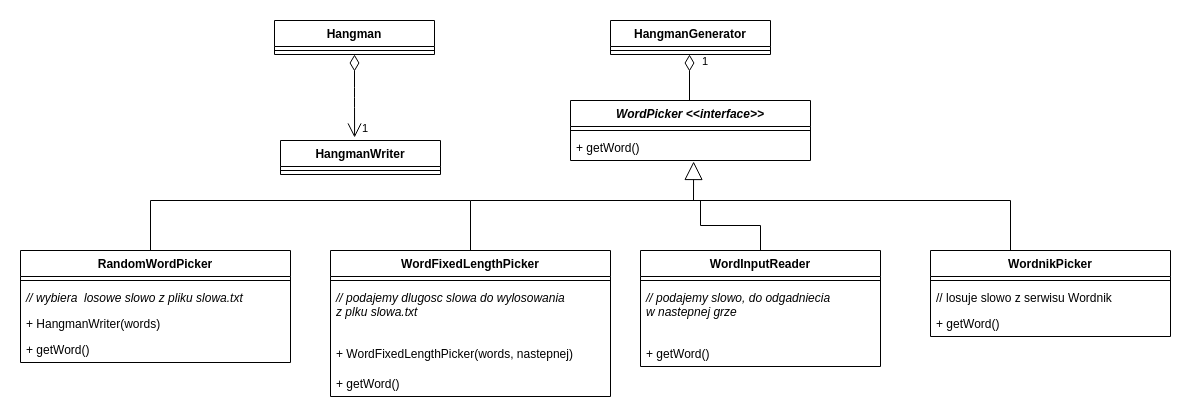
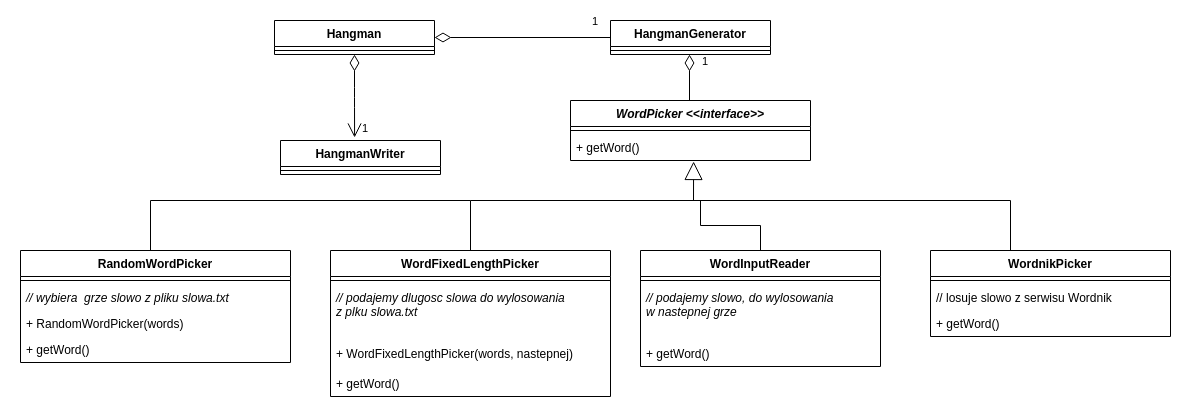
edge "HangmanGenerator" -> "Hangman": added, label "1"
node "// wybiera losowe slowo z pliku slowa.txt": label "// wybiera losowe slowo z pliku slowa.txt" -> "// wybiera grze slowo z pliku slowa.txt"
node "// podajemy slowo, do odgadniecia w nastepnej grze": label "// podajemy slowo, do odgadniecia w nastepnej grze" -> "// podajemy slowo, do wylosowania w nastepnej grze"
node "+ HangmanWriter(words)": label "+ HangmanWriter(words)" -> "+ RandomWordPicker(words)"
